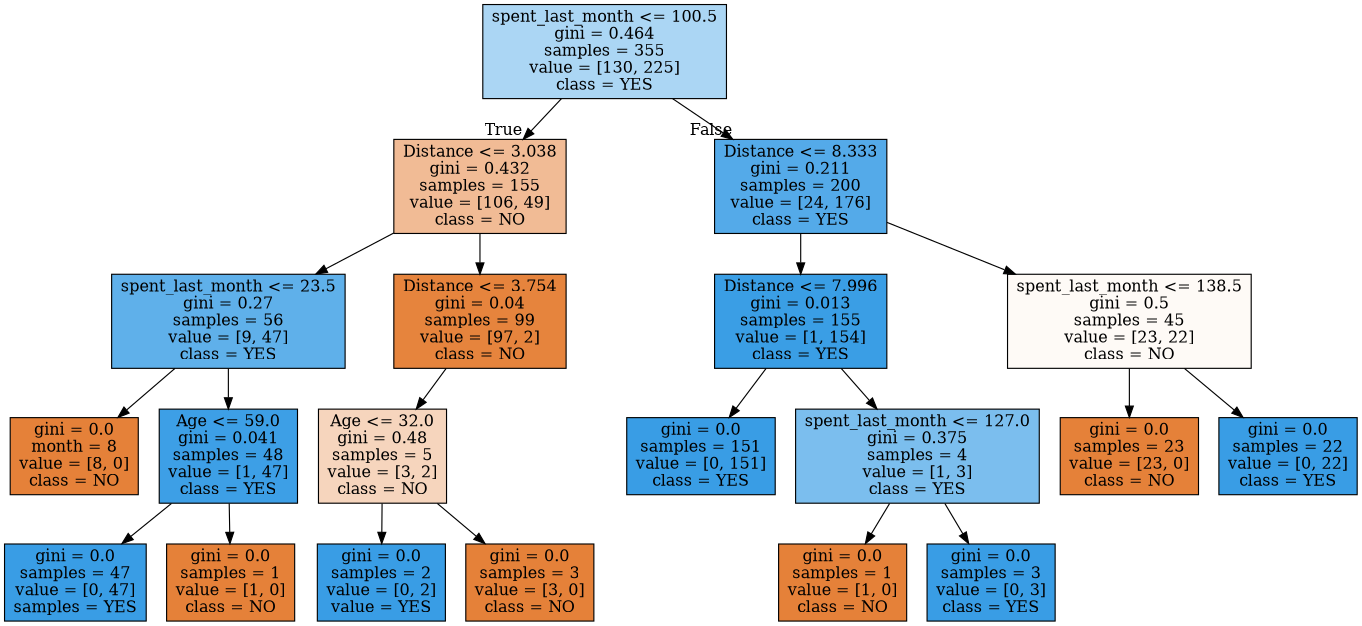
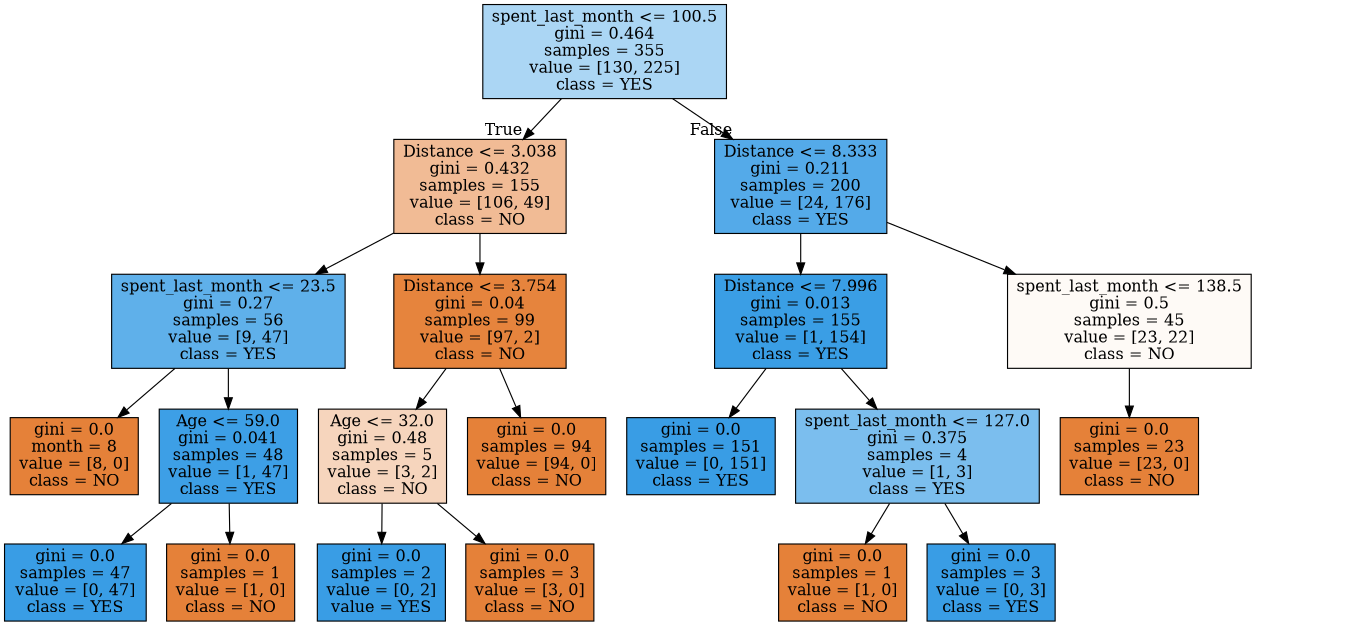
node "gini = 0.0 samples = 94 value = [94, 0] class = NO": added
node "gini = 0.0 samples = 22 value = [0, 22] class = YES": removed
node "gini = 0.0 samples = 47 value = [0, 47] samples = YES": label "gini = 0.0 samples = 47 value = [0, 47] samples = YES" -> "gini = 0.0 samples = 47 value = [0, 47] class = YES"
